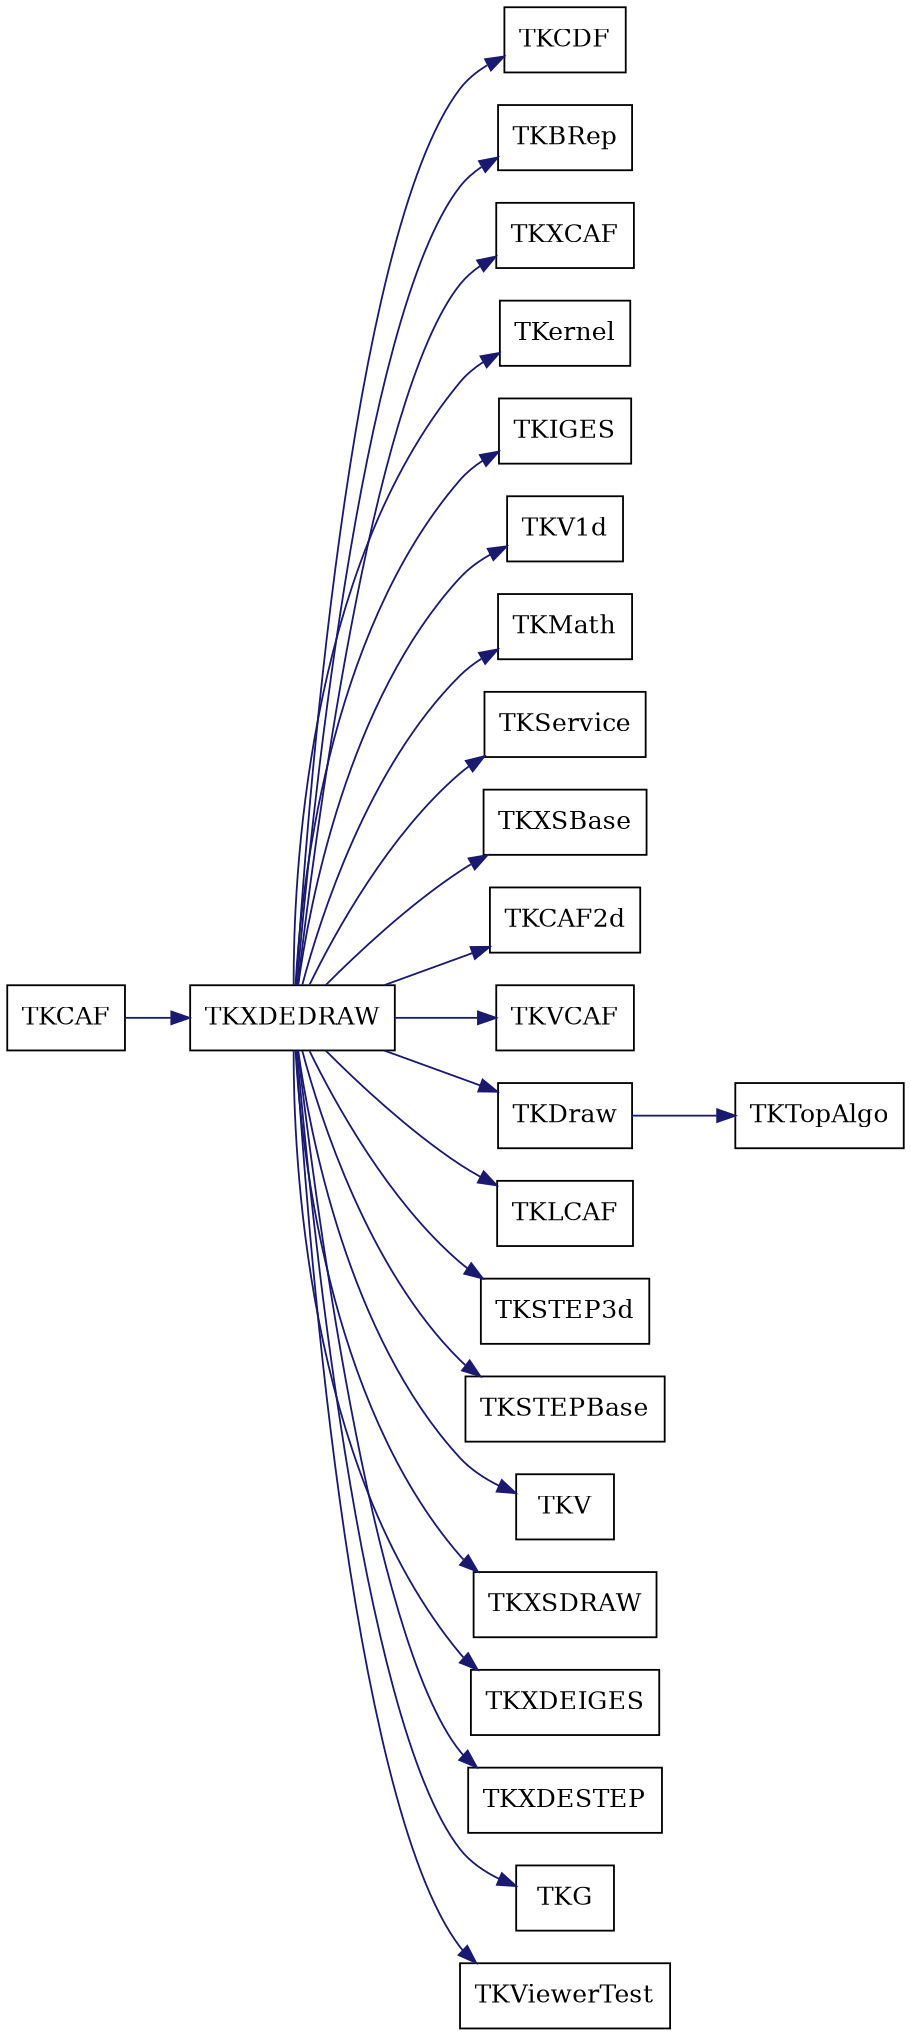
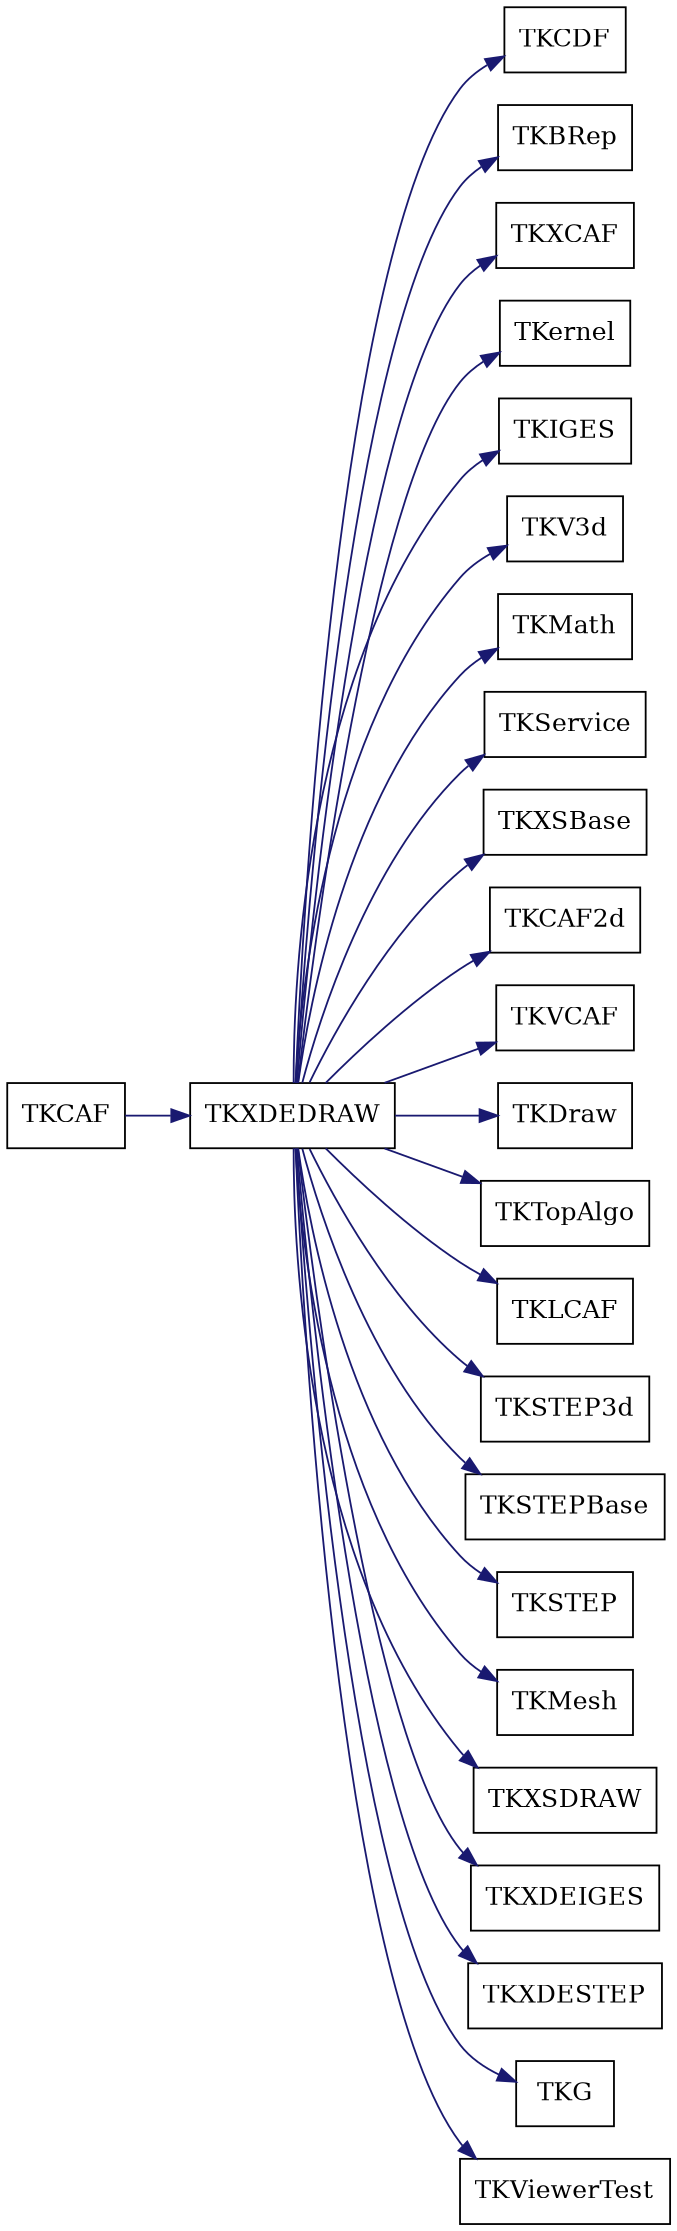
node "TKV1d": label "TKV1d" -> "TKV3d"
edge "TKDraw" -> "TKTopAlgo": now "TKXDEDRAW" -> "TKTopAlgo"
node "TKV": label "TKV" -> "TKSTEP"
node "TKMesh": added
